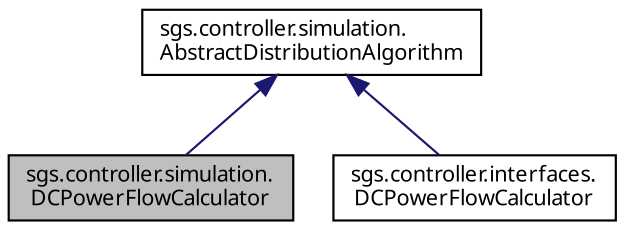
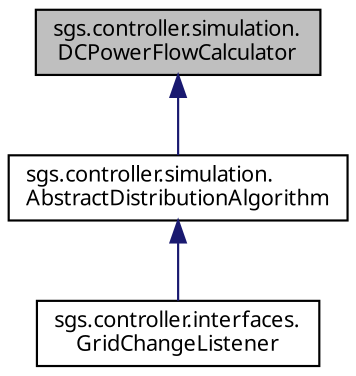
edge "sgs.controller.simulation. DCPowerFlowCalculator" -> "sgs.controller.simulation. AbstractDistributionAlgorithm": reversed
node "sgs.controller.interfaces. DCPowerFlowCalculator": label "sgs.controller.interfaces. DCPowerFlowCalculator" -> "sgs.controller.interfaces. GridChangeListener"
